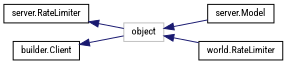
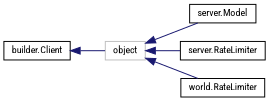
edge "object" -> "server.RateLimiter": reversed
